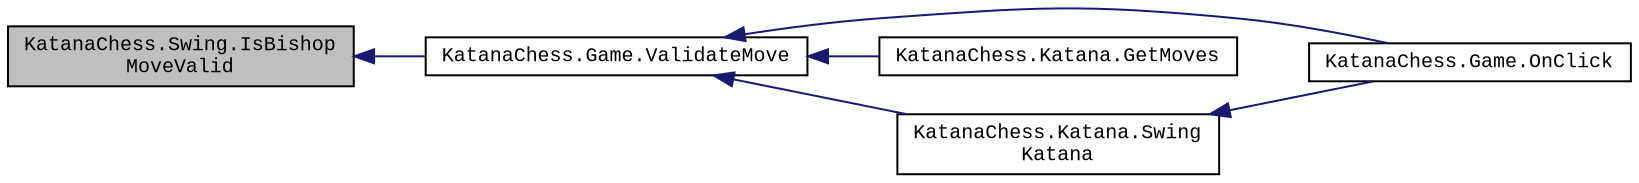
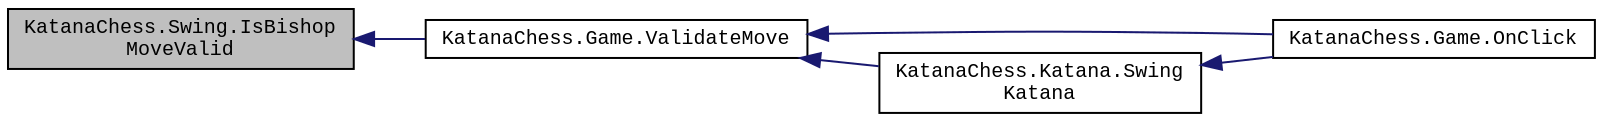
node "KatanaChess.Katana.GetMoves": removed
